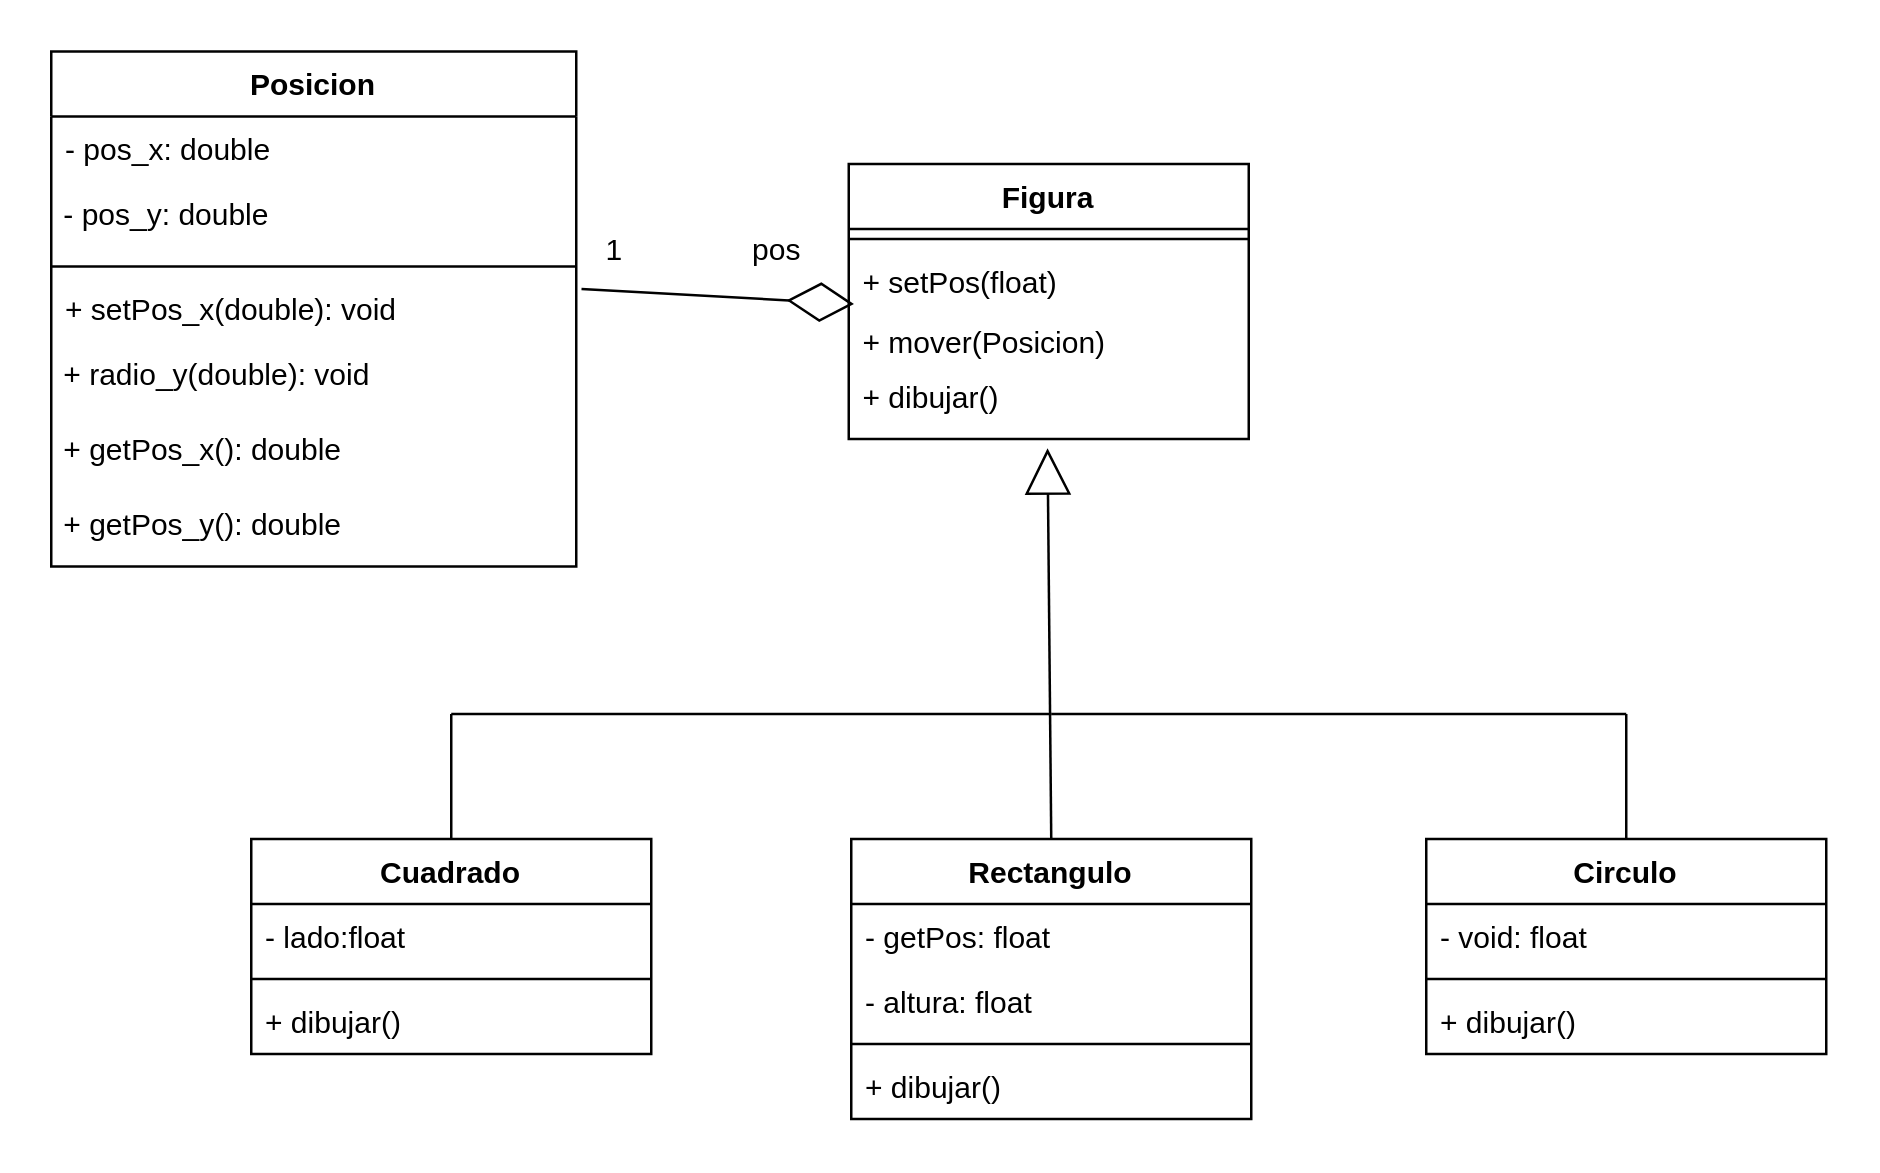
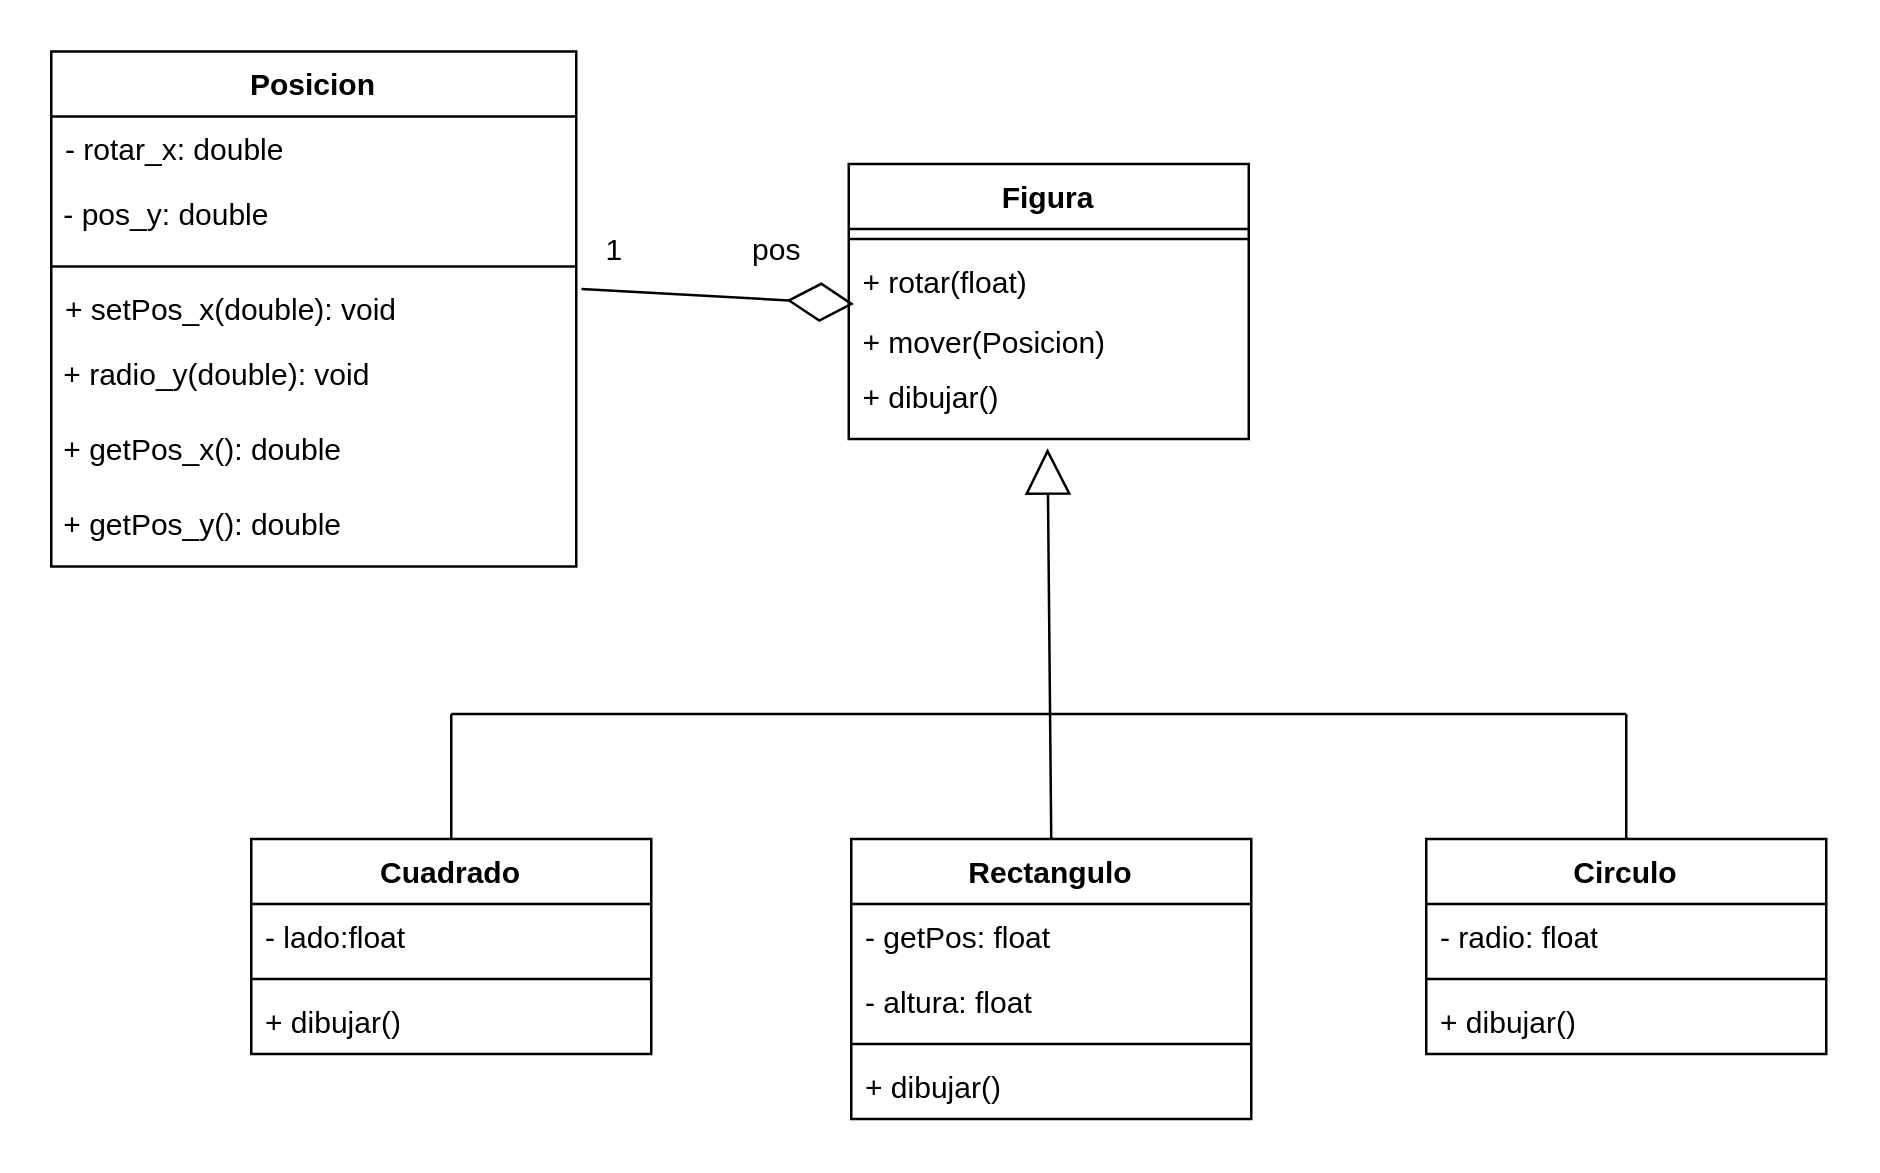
node "- pos_x: double": label "- pos_x: double" -> "- rotar_x: double"
node "+ setPos(float)": label "+ setPos(float)" -> "+ rotar(float)"
node "- void: float": label "- void: float" -> "- radio: float"
